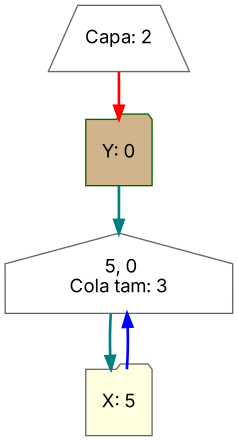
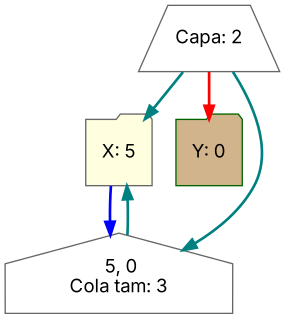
edge "Capa: 2" -> "X: 5": added
edge "Y: 0" -> "5, 0 Cola tam: 3": now "Capa: 2" -> "5, 0 Cola tam: 3"
